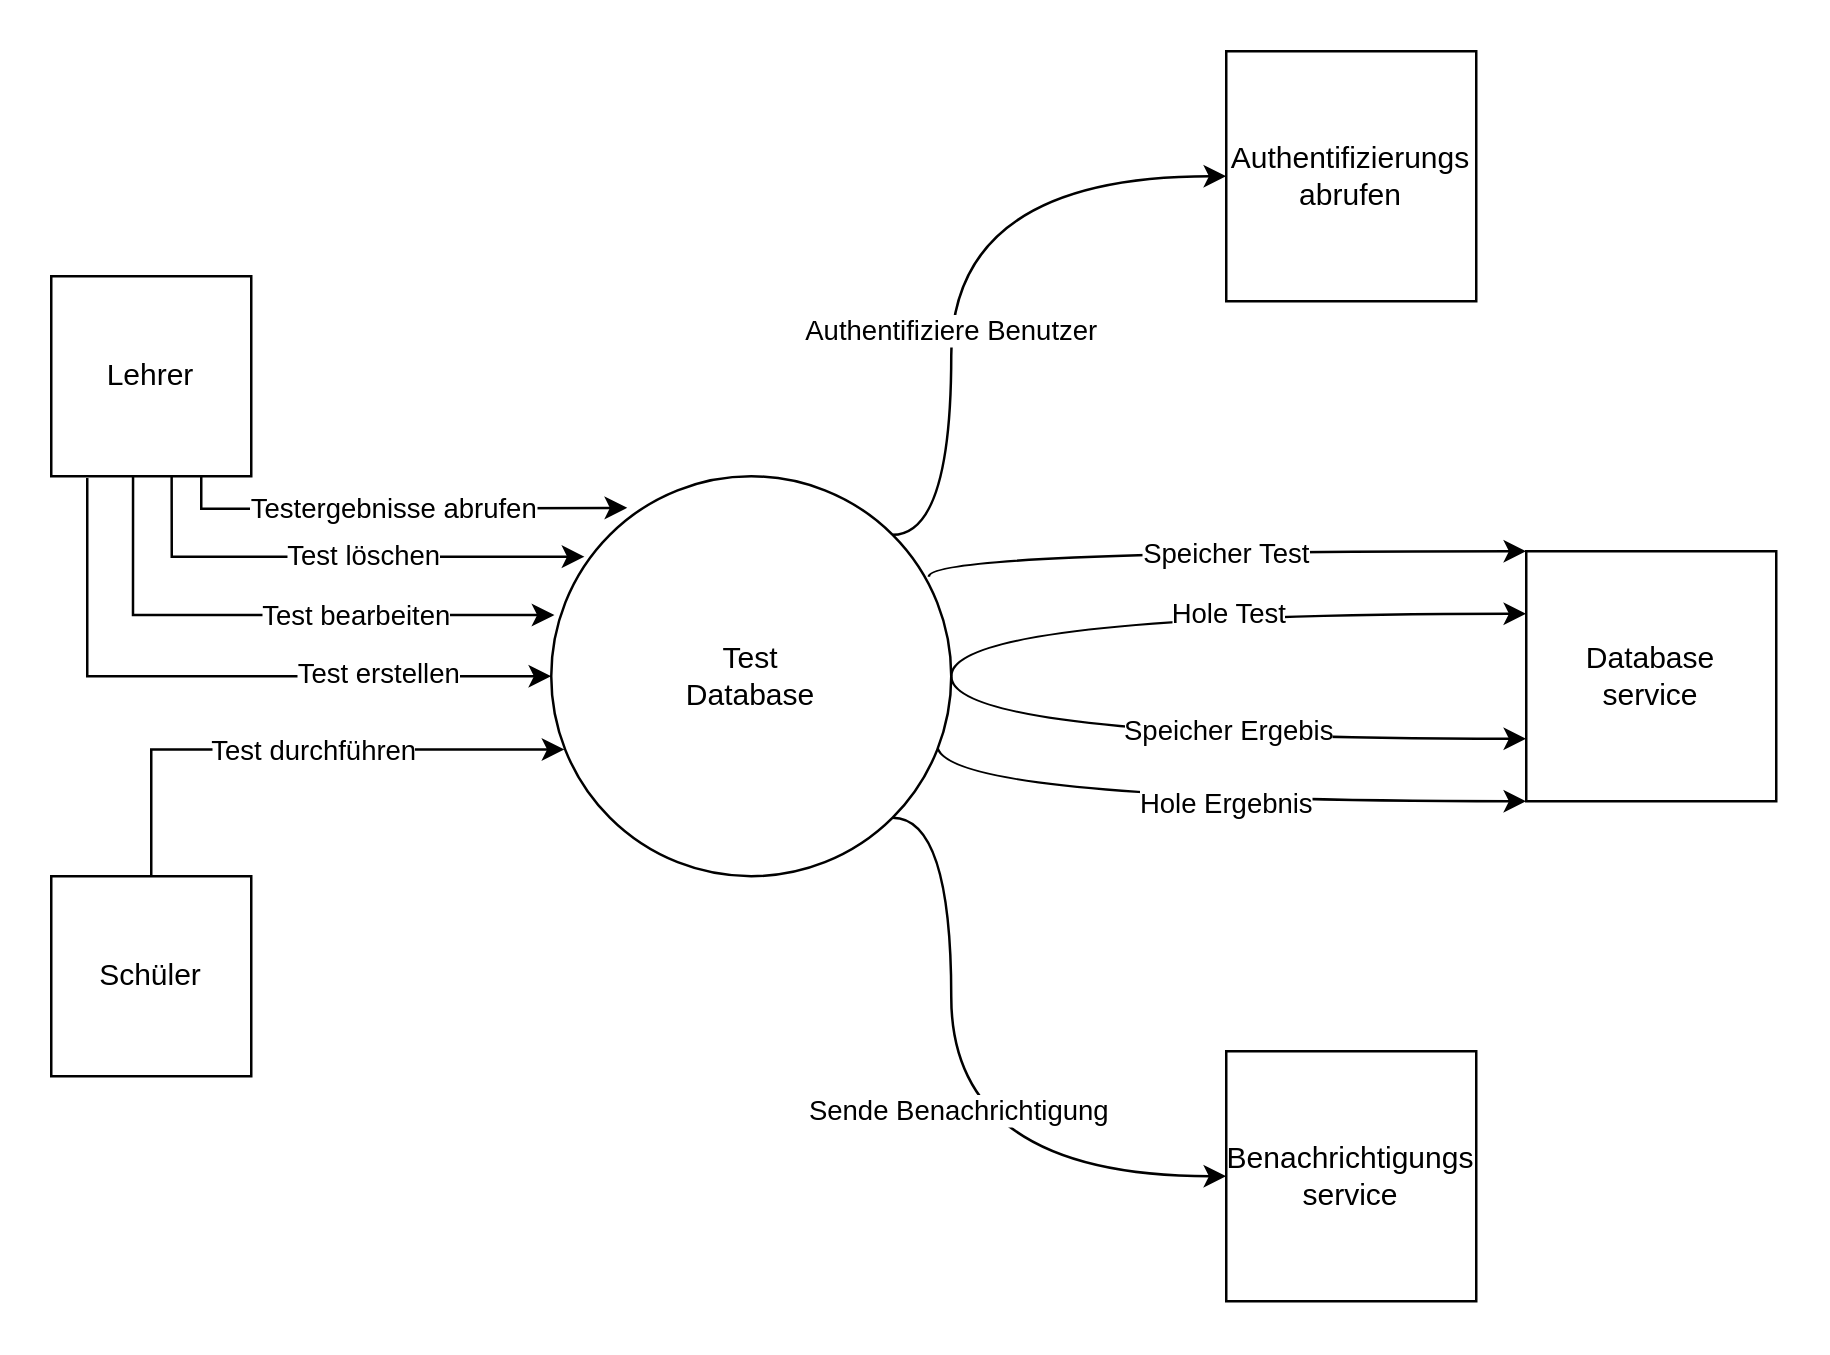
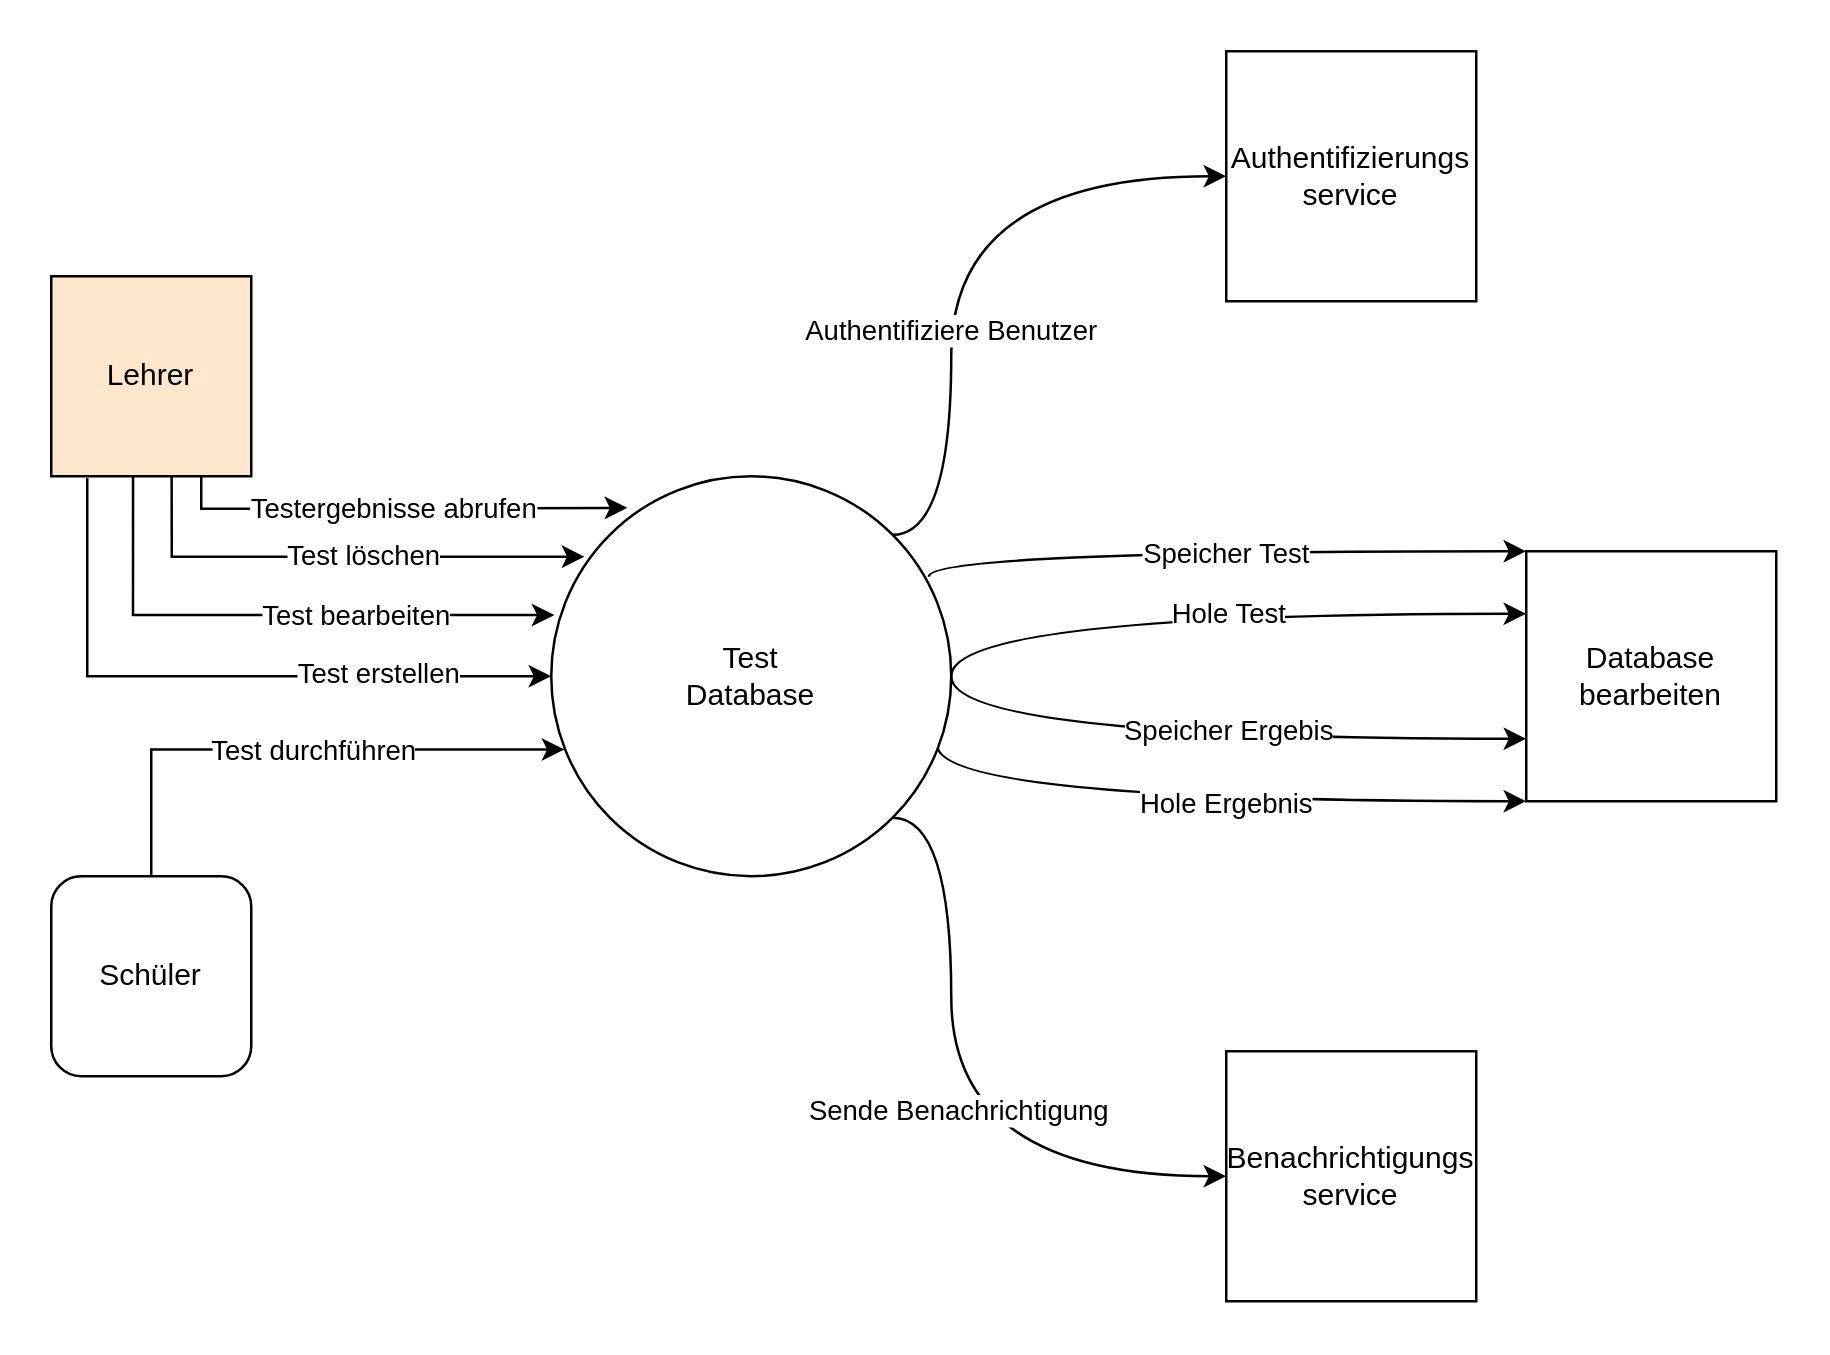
node "Authentifizierungs abrufen": label "Authentifizierungs abrufen" -> "Authentifizierungs service"
node "Lehrer": fillcolor #ffffff -> #ffe6cc
node "Database service": label "Database service" -> "Database bearbeiten"
node "Schüler": shape rectangle -> rounded rectangle
